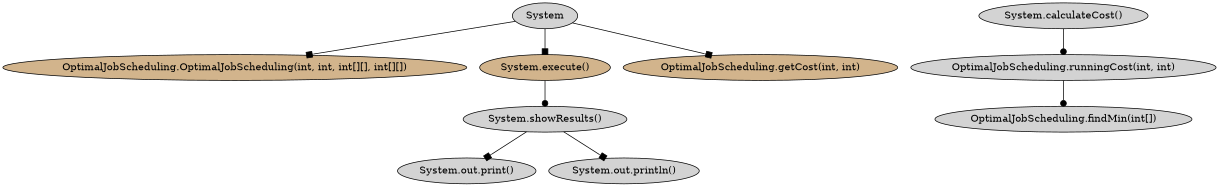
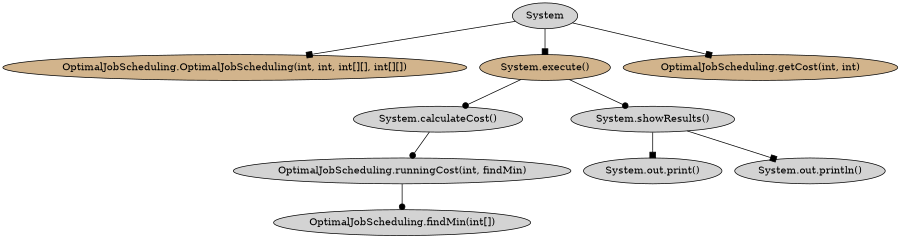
node "OptimalJobScheduling.runningCost(int, int)": label "OptimalJobScheduling.runningCost(int, int)" -> "OptimalJobScheduling.runningCost(int, findMin)"
edge "System.execute()" -> "System.calculateCost()": added
